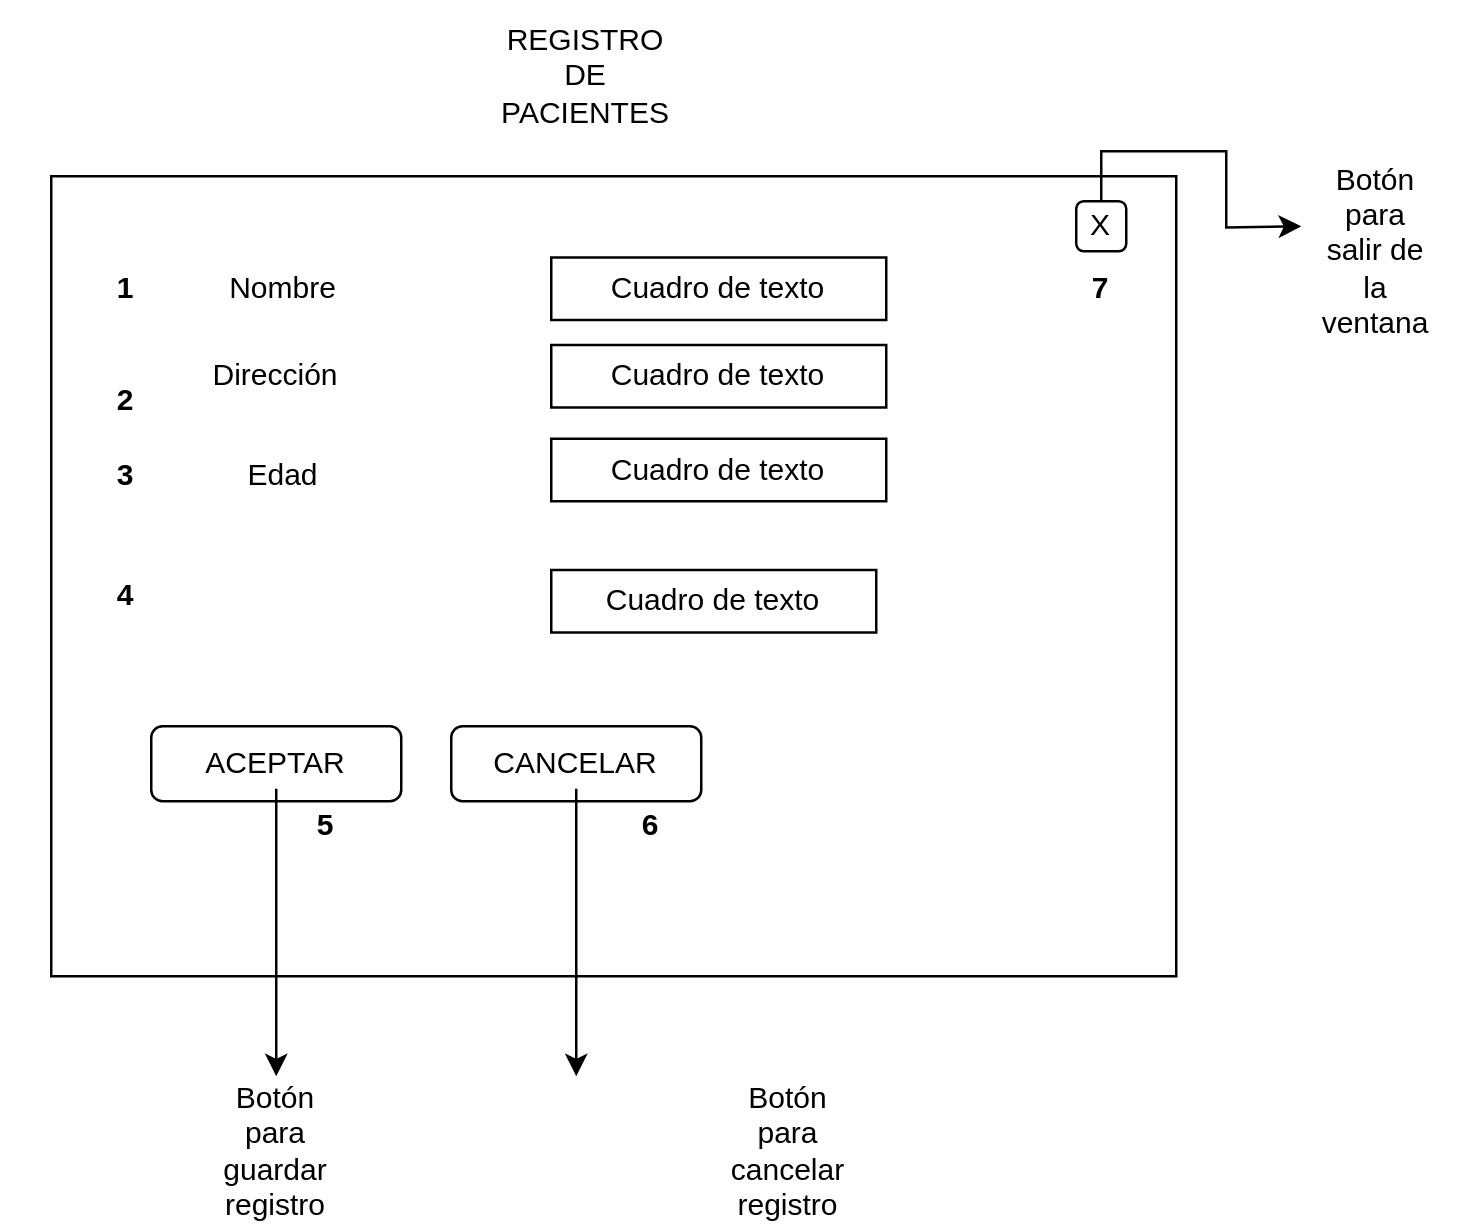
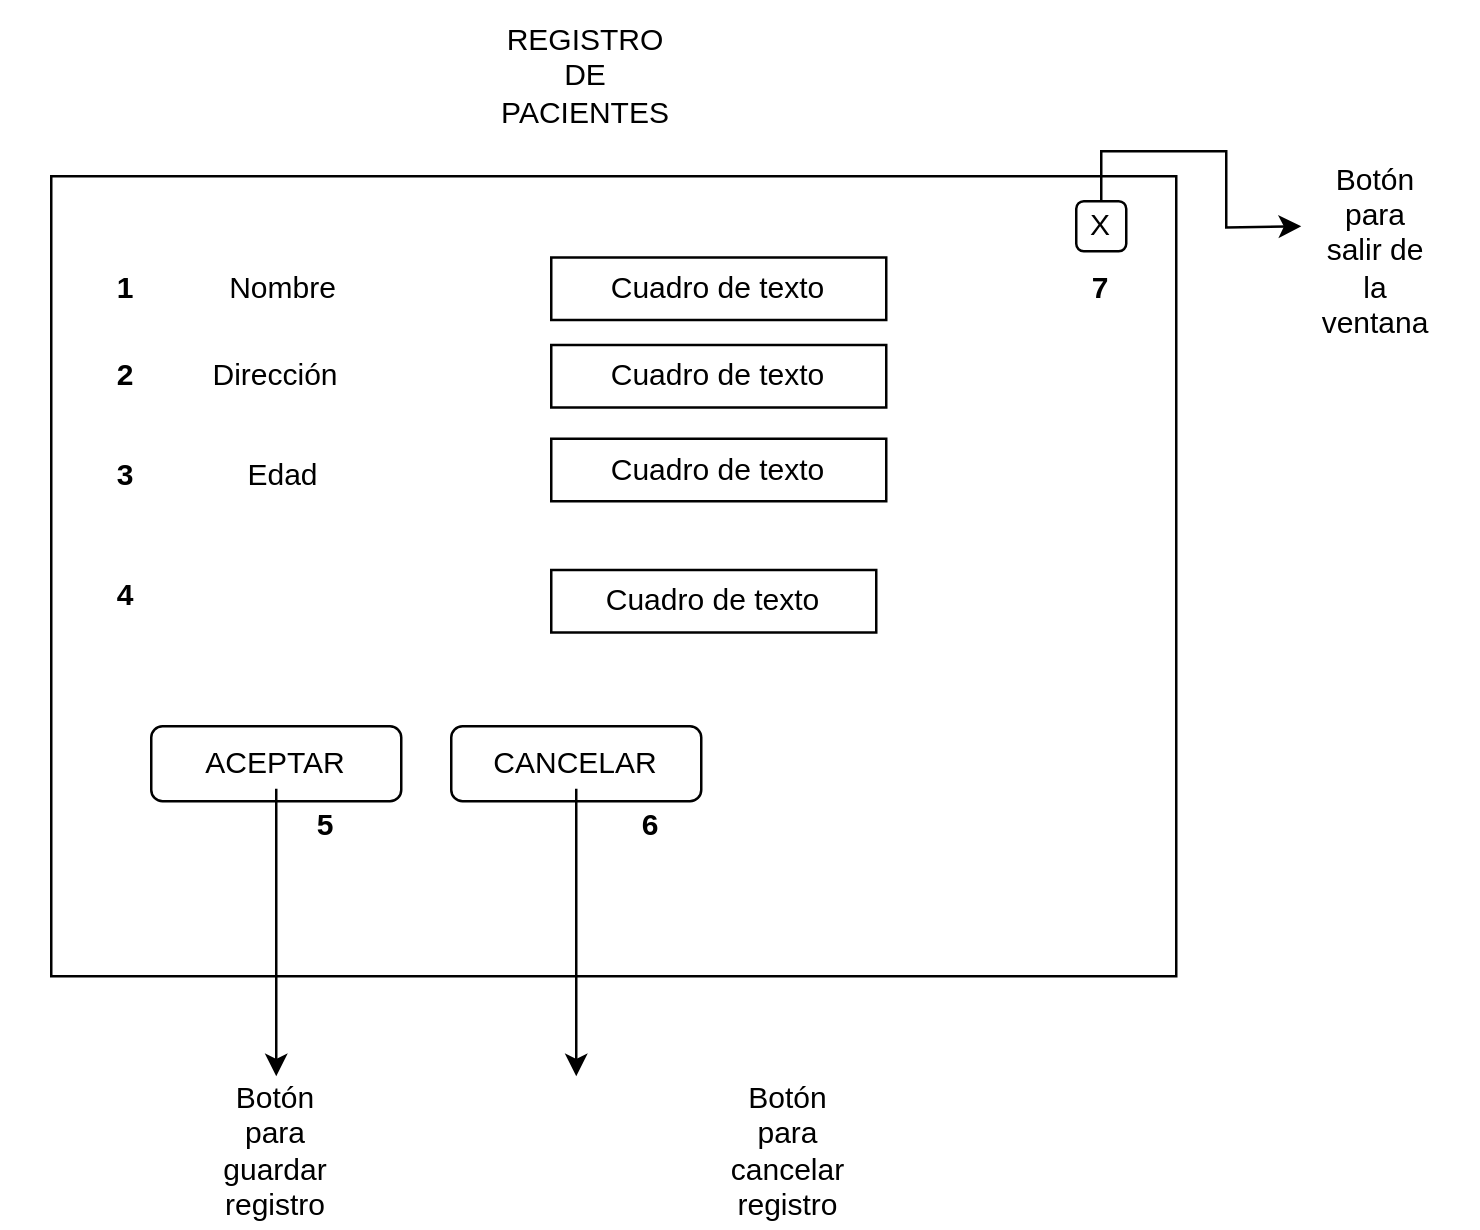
node "2": moved (126, 401) -> (126, 376)
